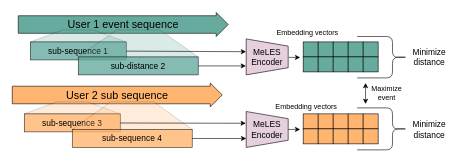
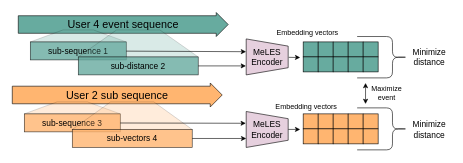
node "User 1 event sequence": label "User 1 event sequence" -> "User 4 event sequence"
node "sub-sequence 4": label "sub-sequence 4" -> "sub-vectors 4"
